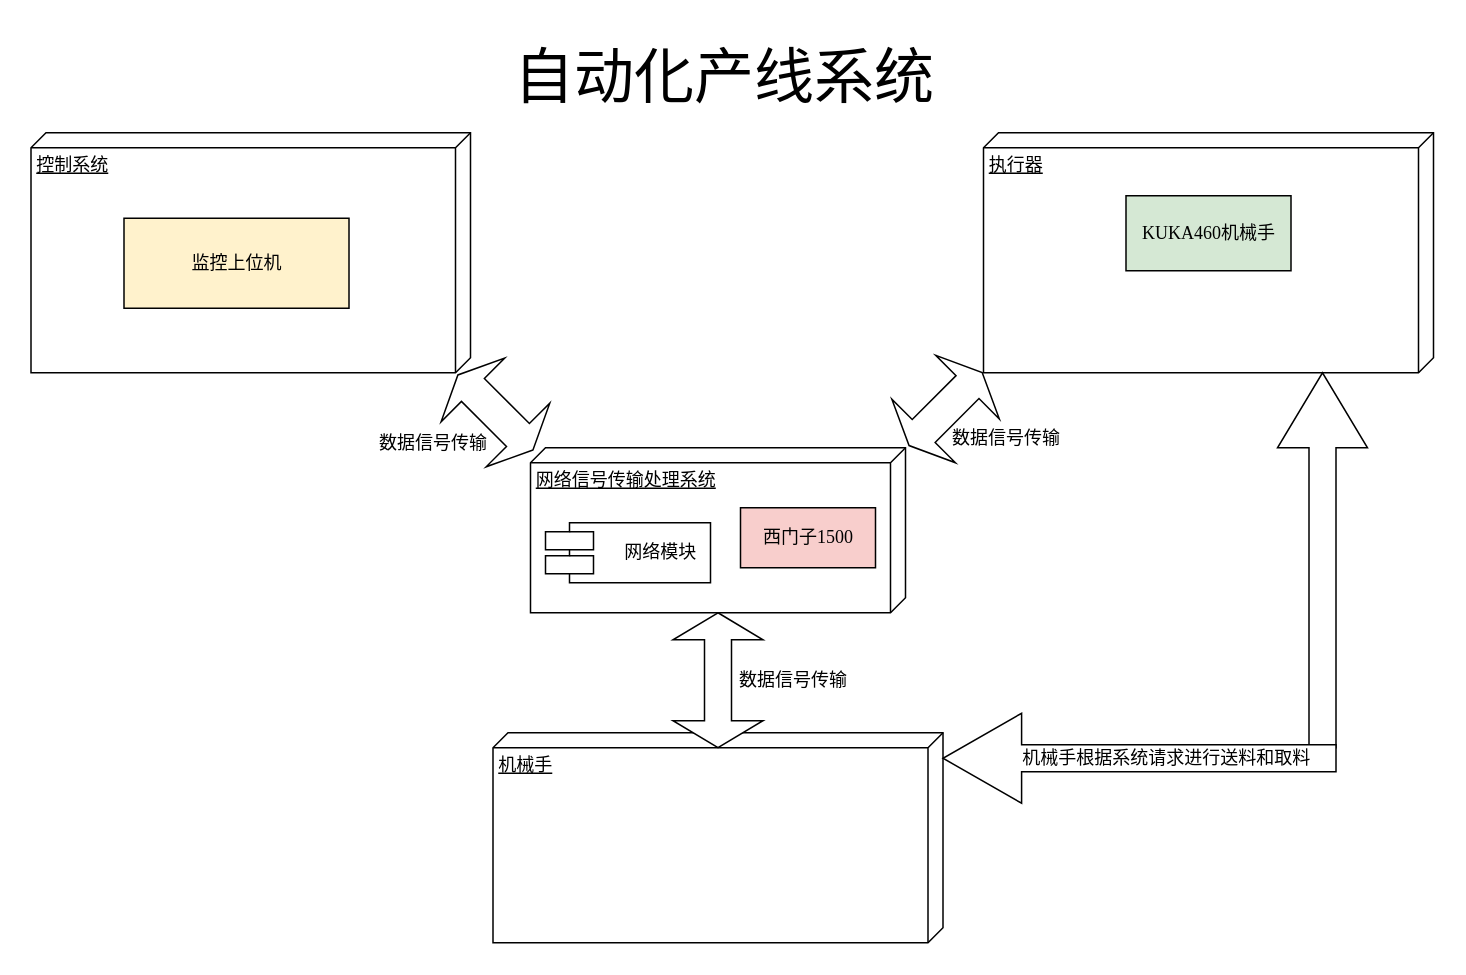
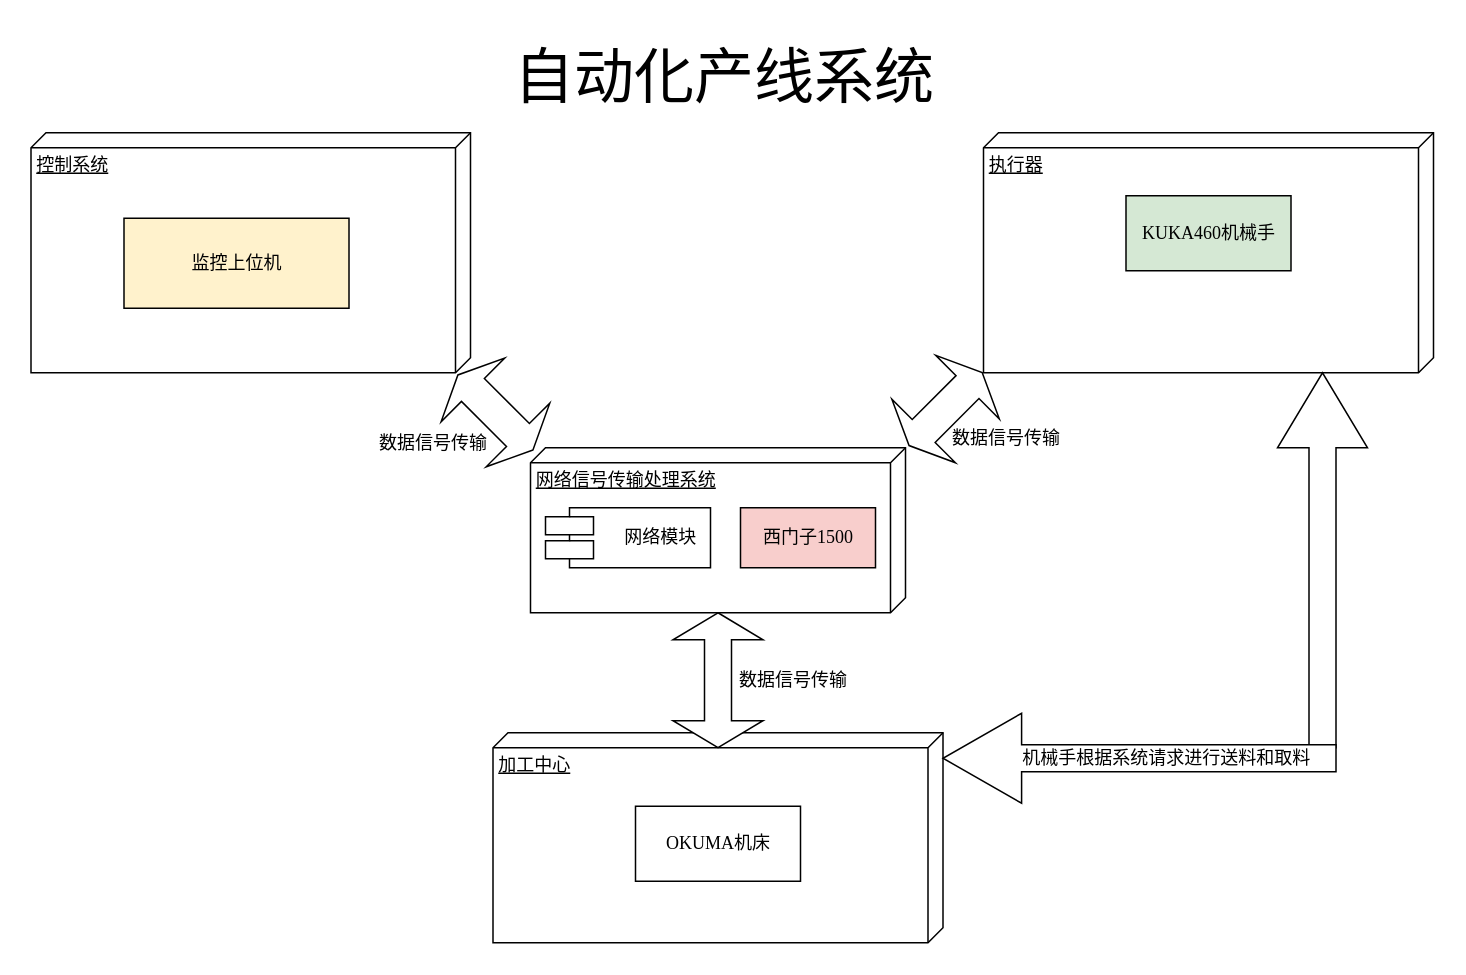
node "网络模块": moved (628, 553) -> (628, 538)
node "机械手": label "机械手" -> "加工中心"
node "OKUMA机床": added
